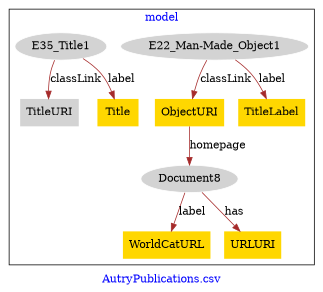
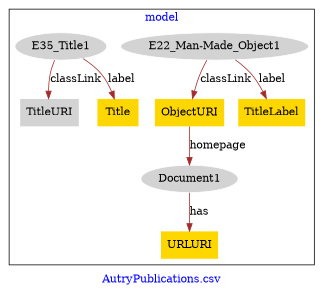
node "Document8": label "Document8" -> "Document1"
node "WorldCatURL": removed
